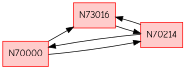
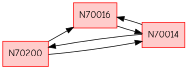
node "N73016": label "N73016" -> "N70016"
node "N70214": label "N70214" -> "N70014"
node "N70000": label "N70000" -> "N70200"
